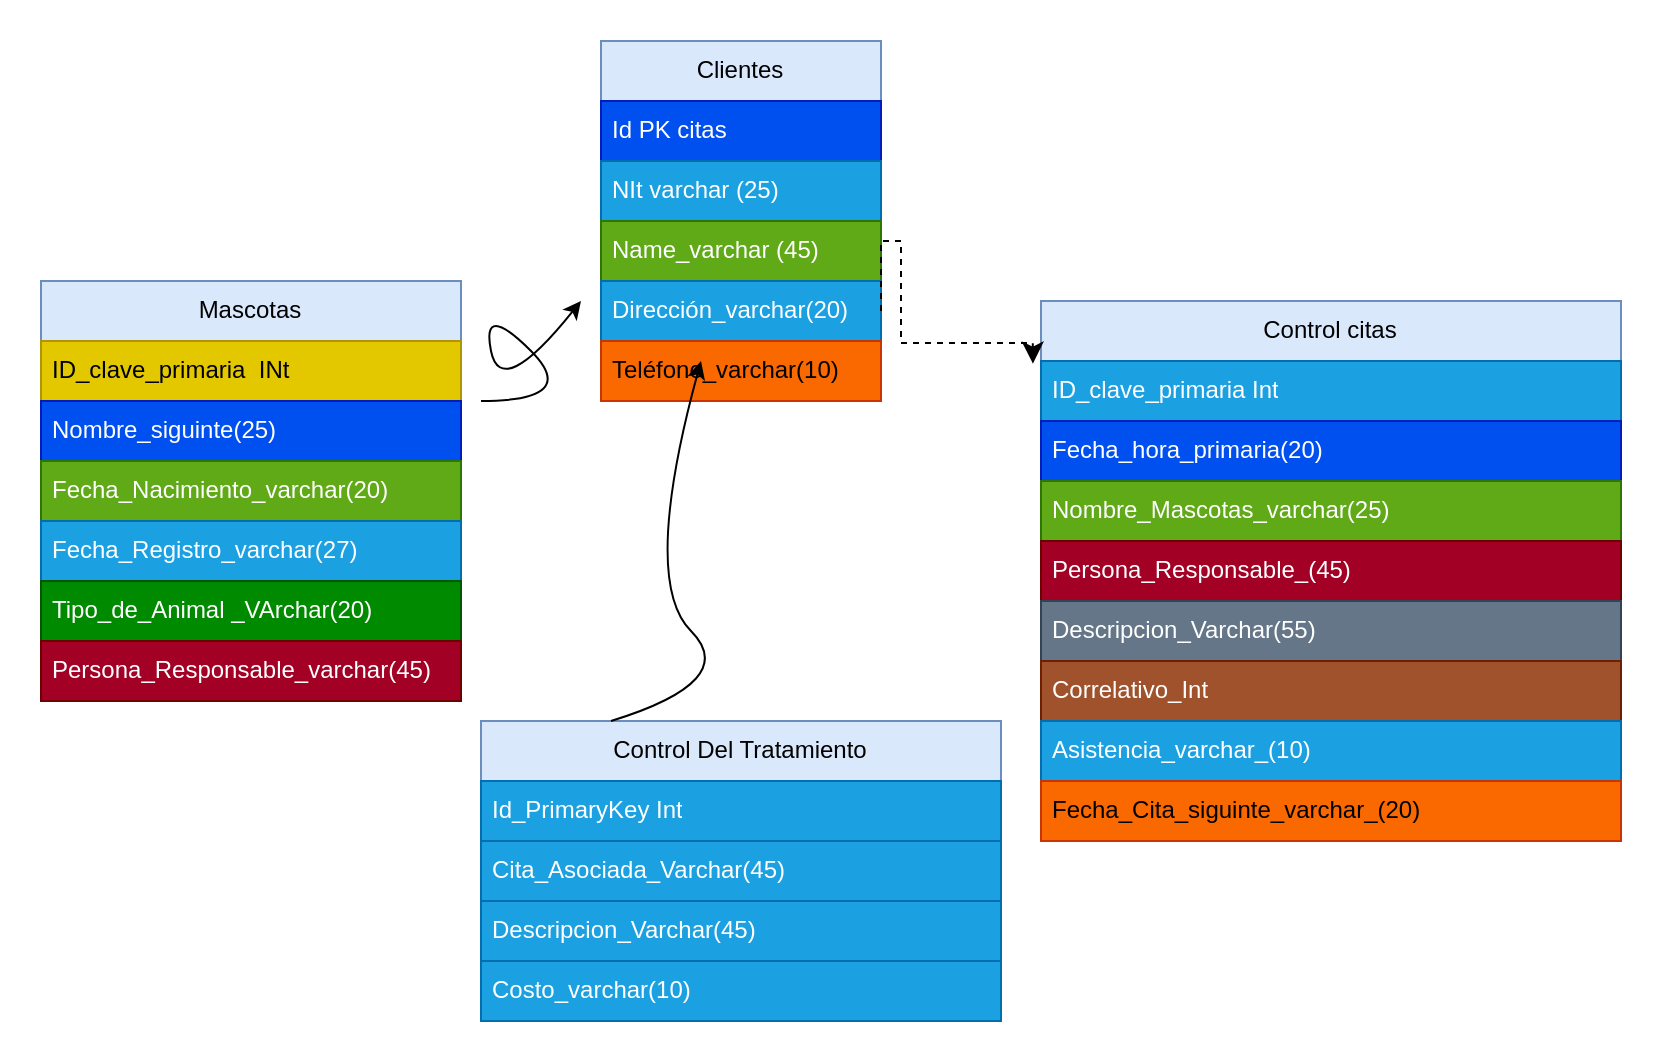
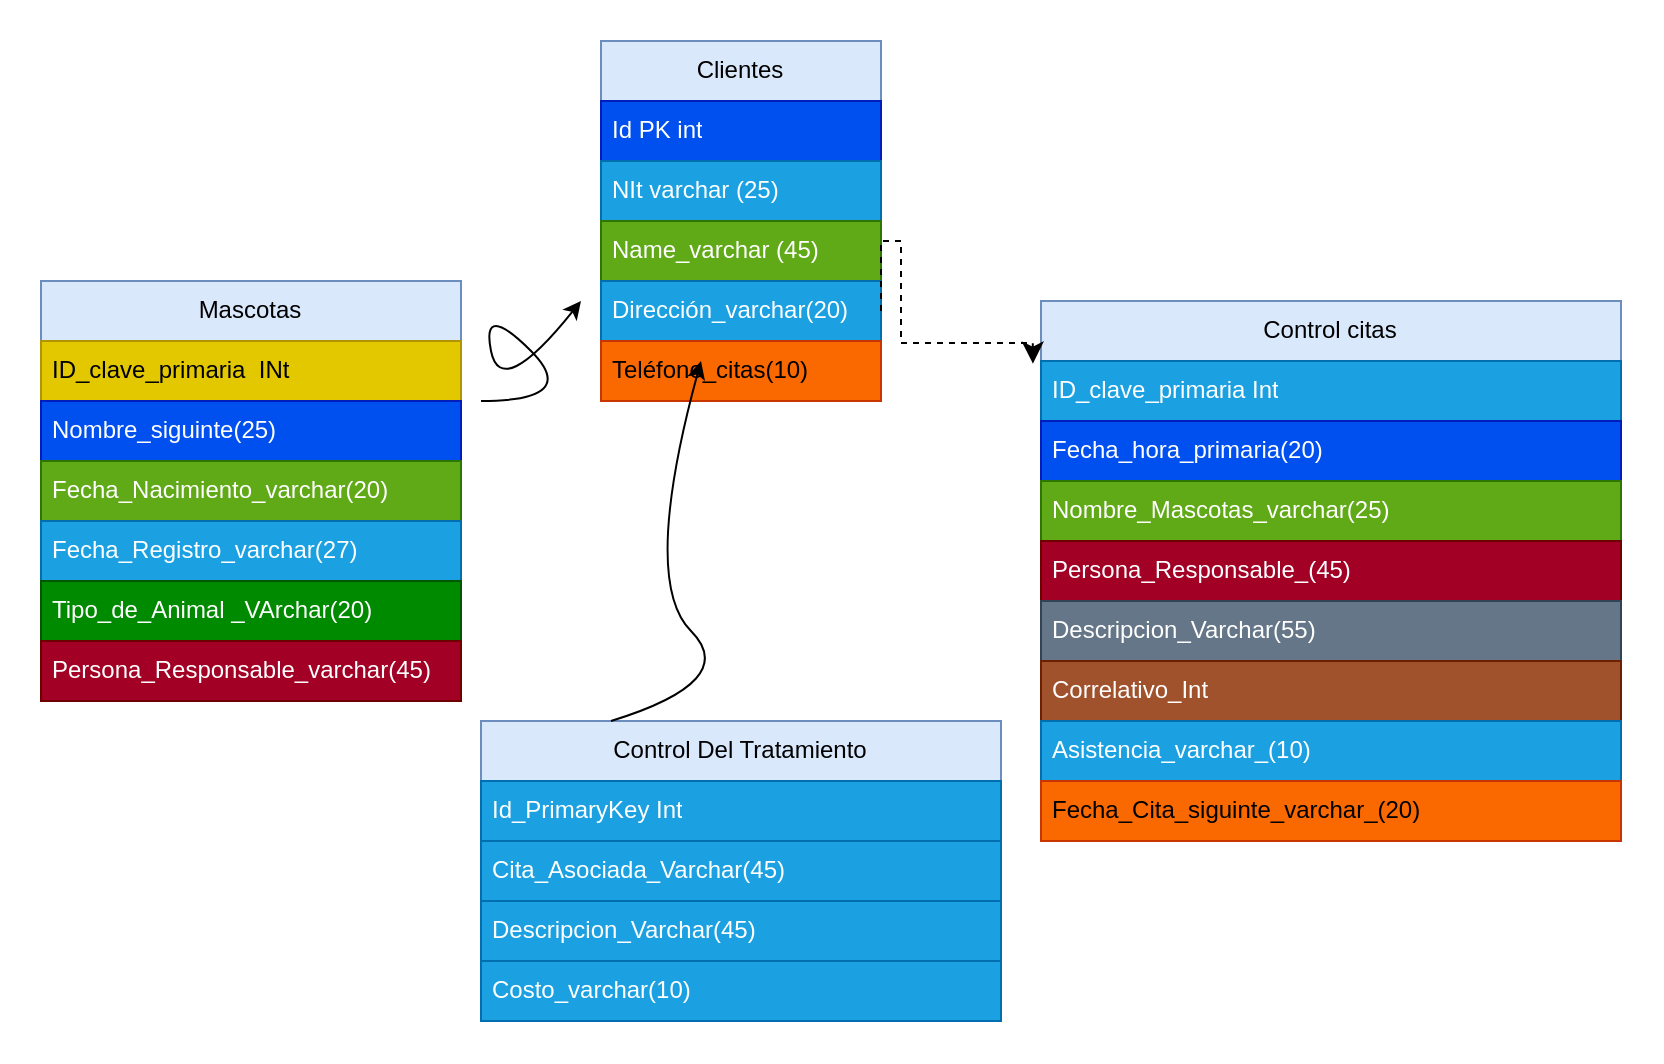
node "Id PK citas": label "Id PK citas" -> "Id PK int"
node "Teléfono_varchar(10)": label "Teléfono_varchar(10)" -> "Teléfono_citas(10)"
